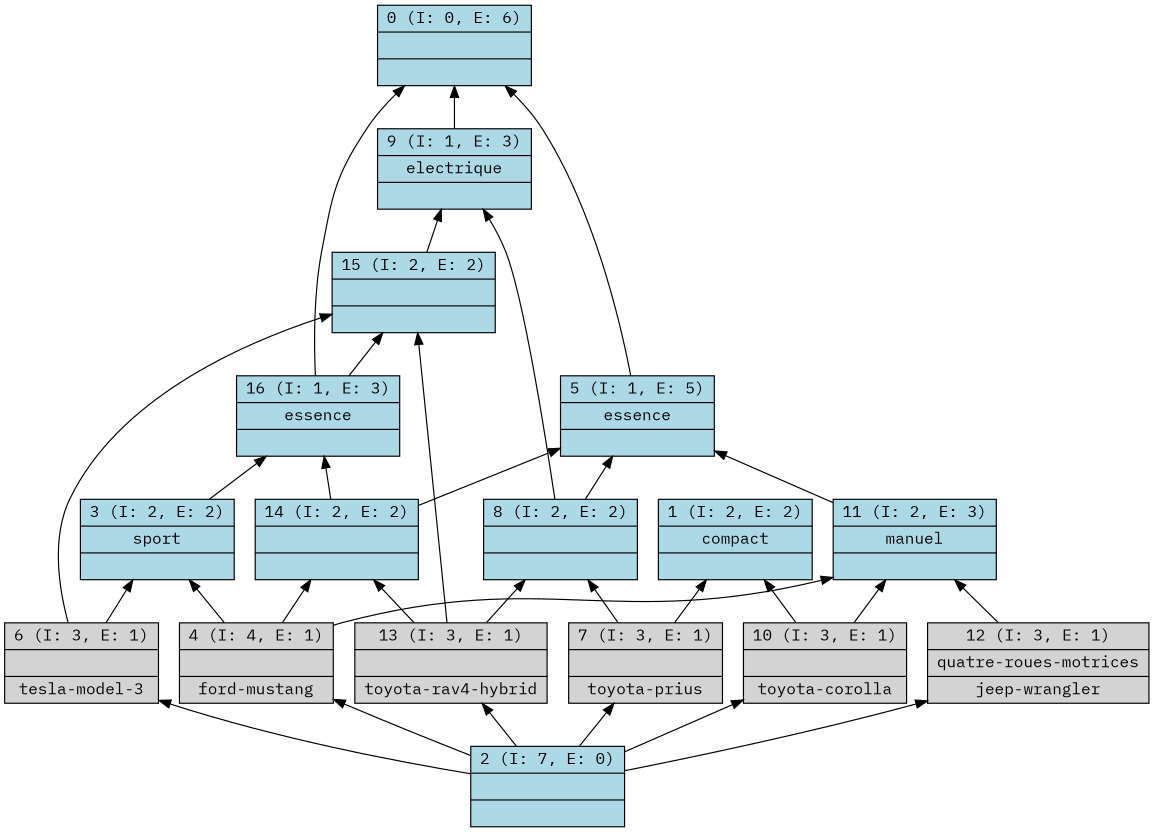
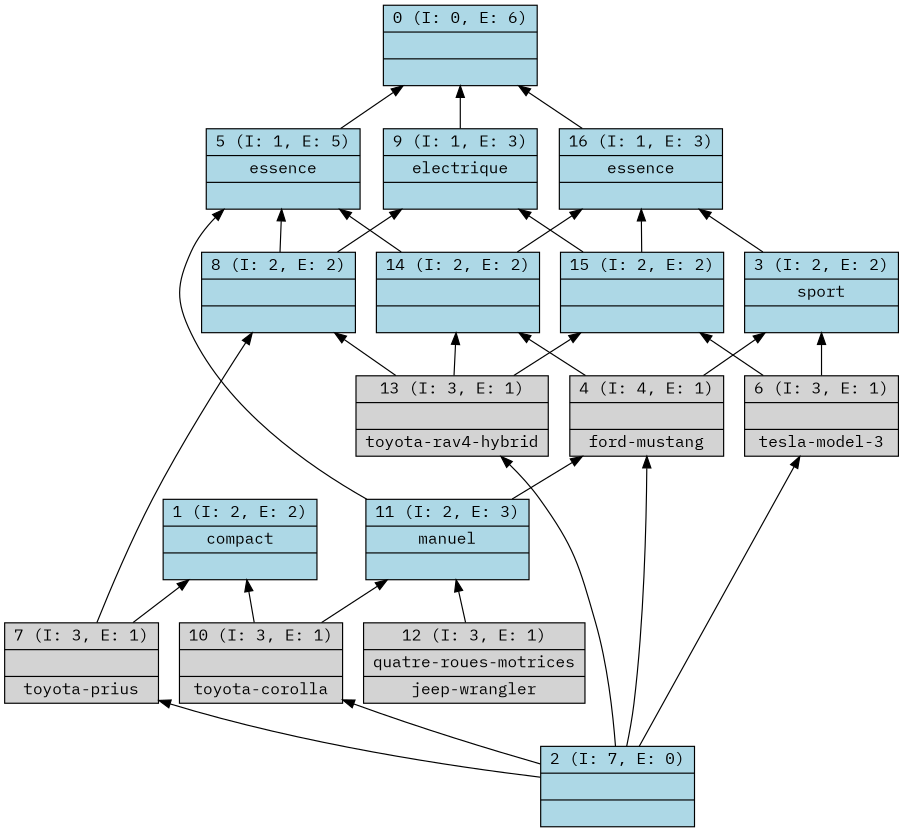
edge "16 (I: 1, E: 3)" -> "15 (I: 2, E: 2)": reversed
edge "4 (I: 4, E: 1)" -> "11 (I: 2, E: 3)": reversed
edge "2 (I: 7, E: 0)" -> "12 (I: 3, E: 1)": removed
